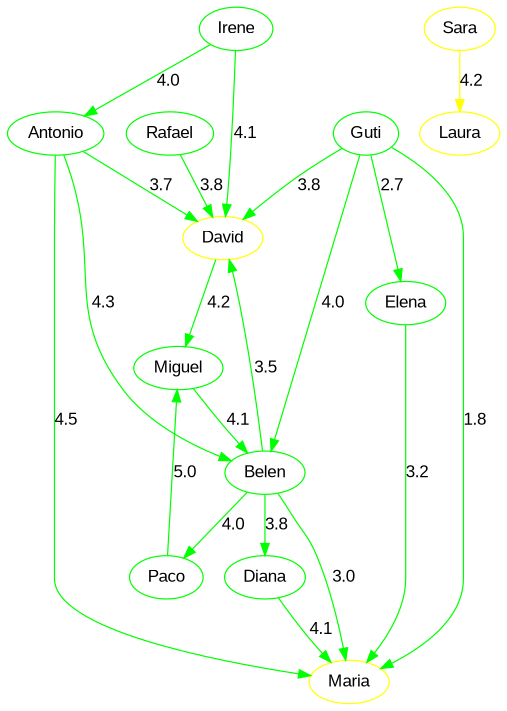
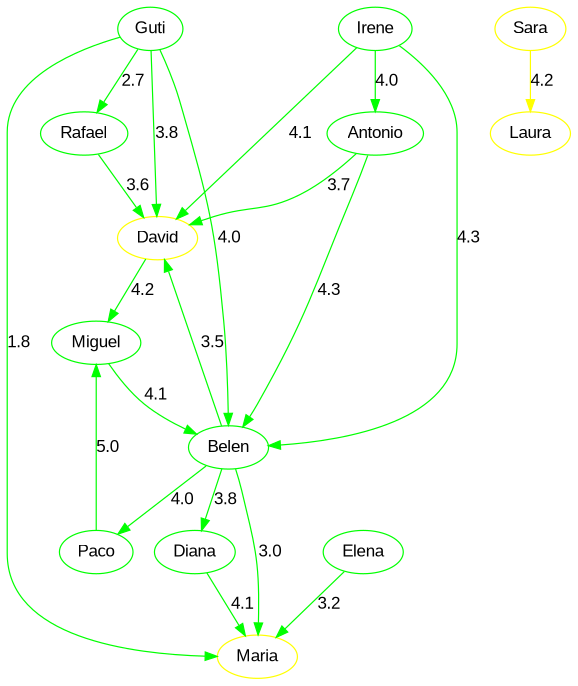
edge "Rafael" -> "David": label "3.8" -> "3.6"
edge "Guti" -> "Elena": now "Guti" -> "Rafael"
edge "Irene" -> "Belen": added, label "4.3"
edge "Antonio" -> "Maria": removed, label "4.5"
